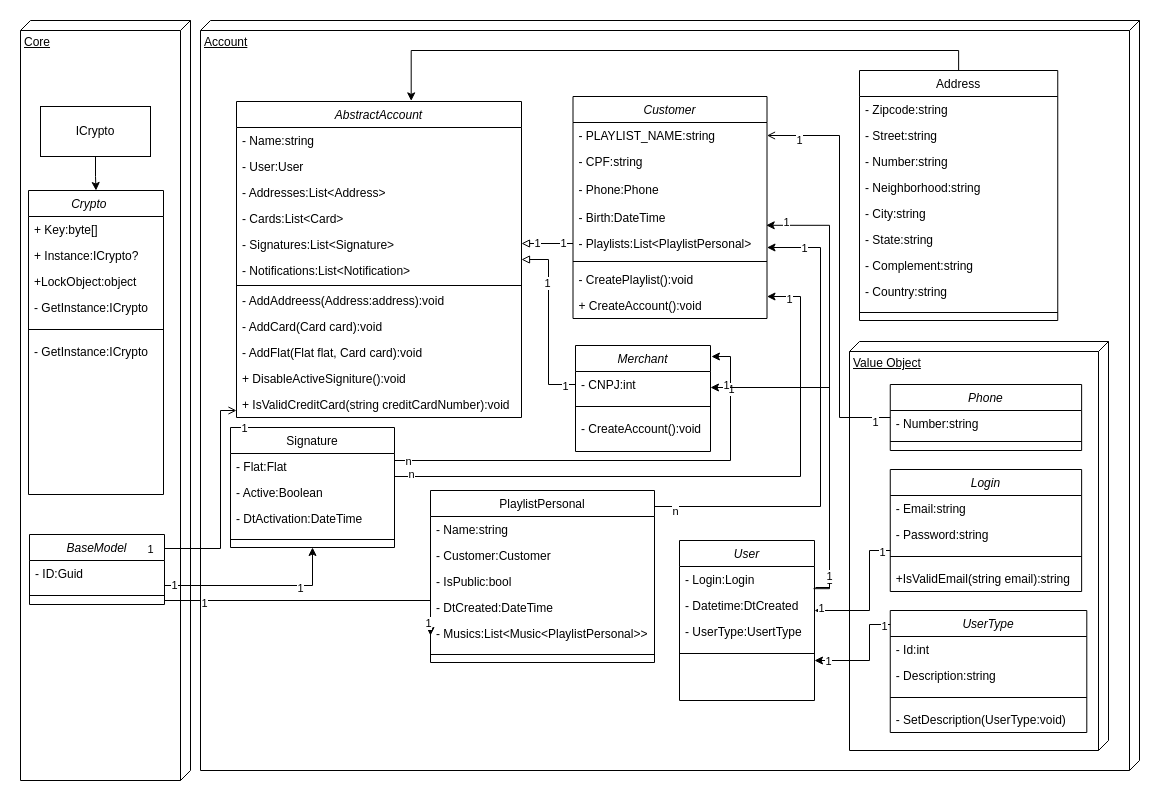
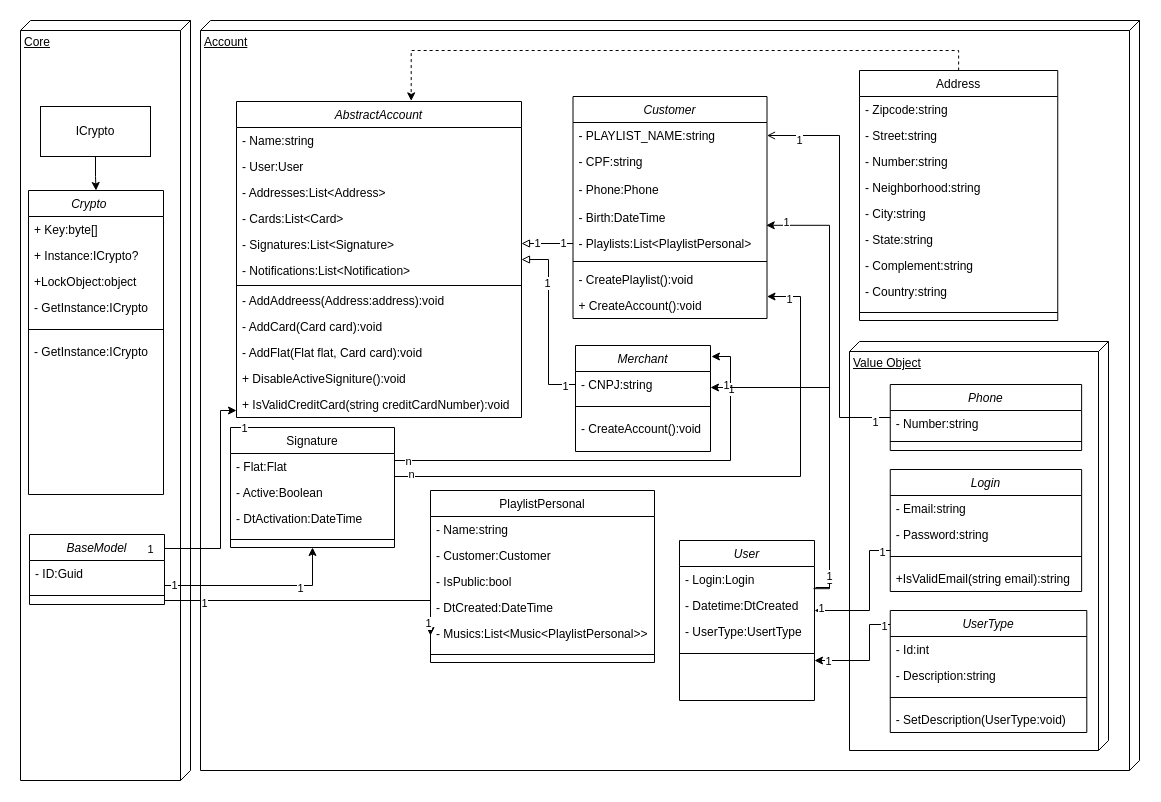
edge "Address" -> "AbstractAccount": style solid -> dashed
node "- CNPJ:int": label "- CNPJ:int" -> "- CNPJ:string"
edge "BaseModel" -> "AbstractAccount": arrowhead open -> classic
edge "PlaylistPersonal" -> "Customer": removed, labels "n", "1"
